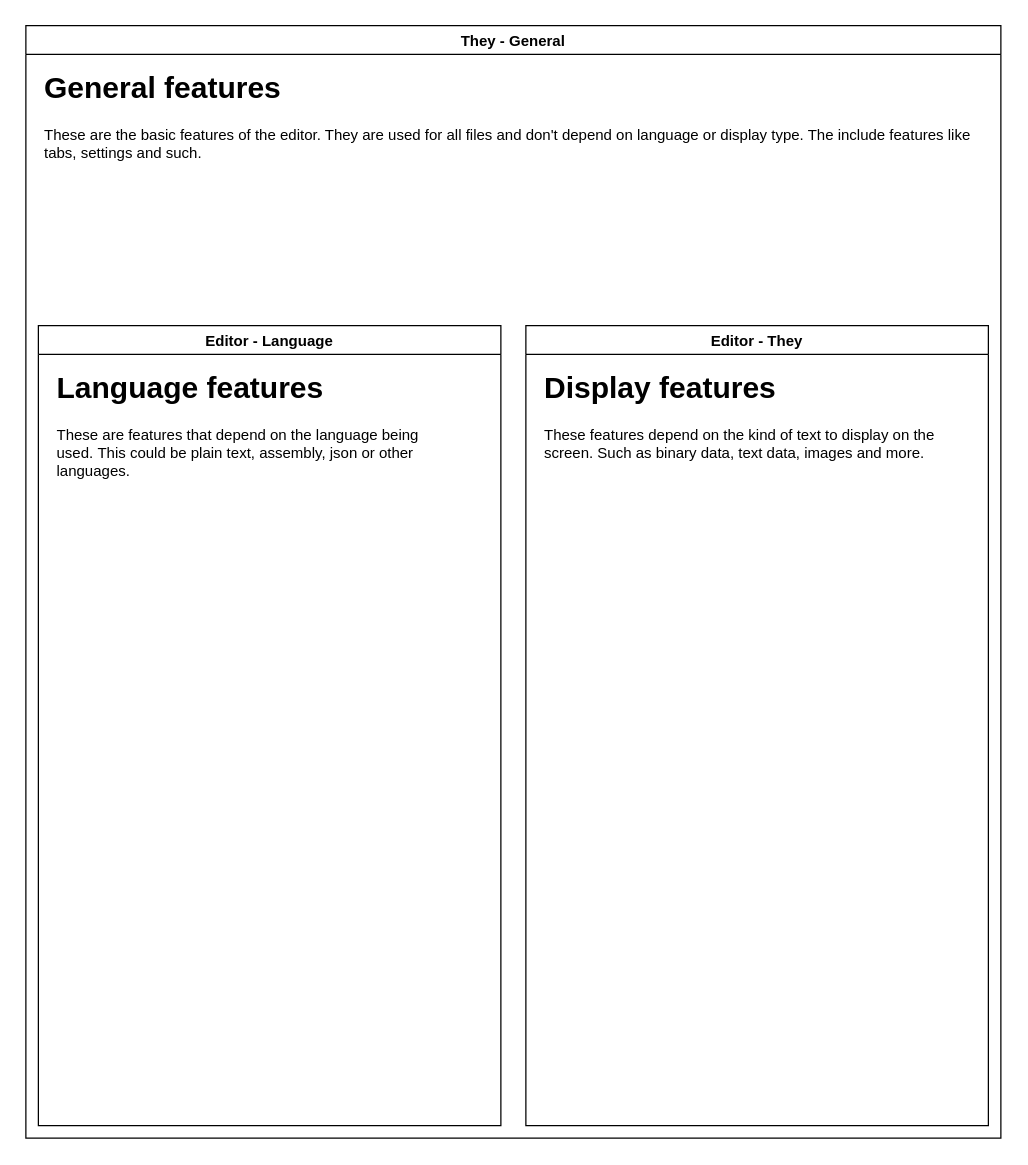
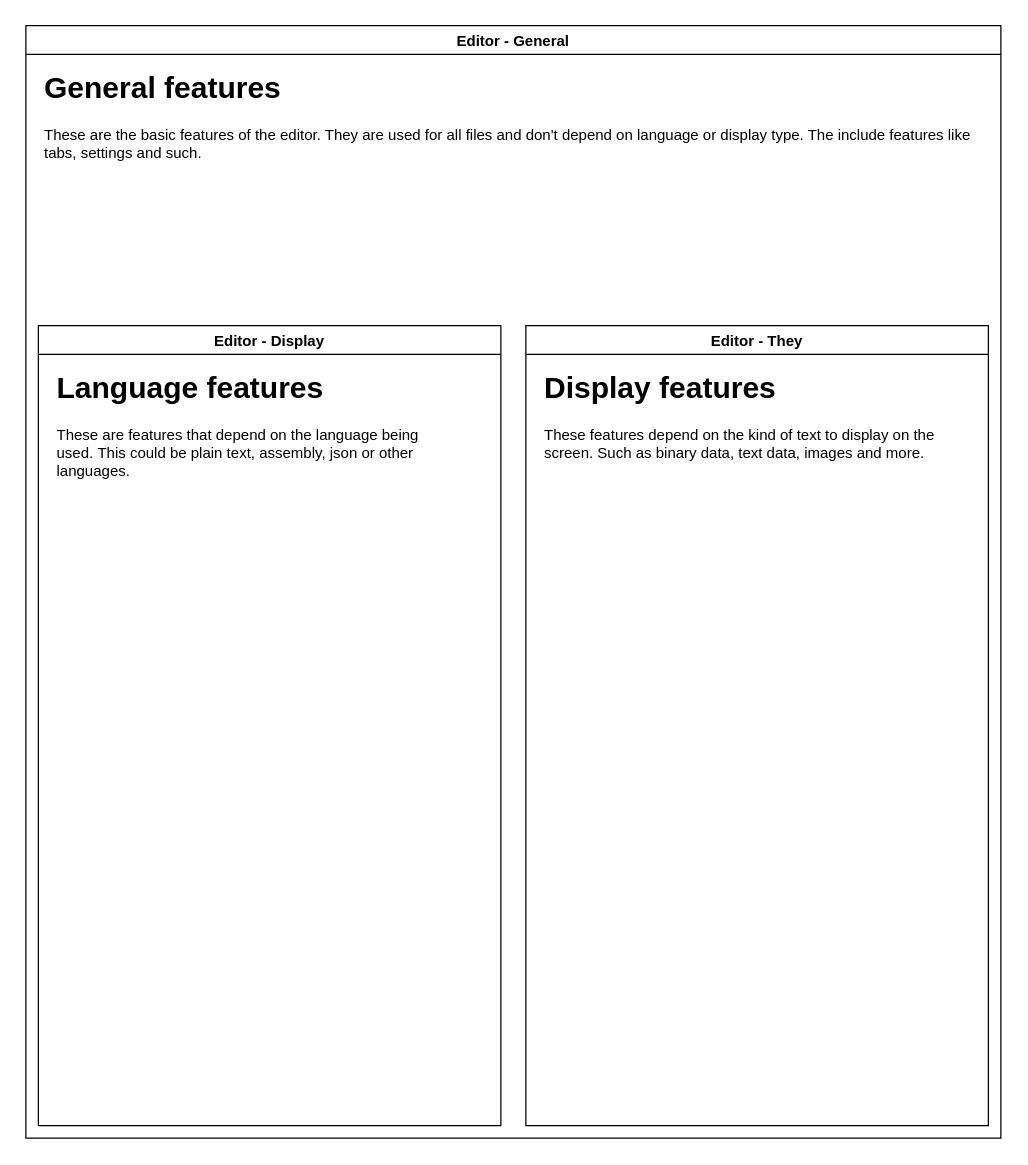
node "They - General": label "They - General" -> "Editor - General"
node "Editor - Language": label "Editor - Language" -> "Editor - Display"
